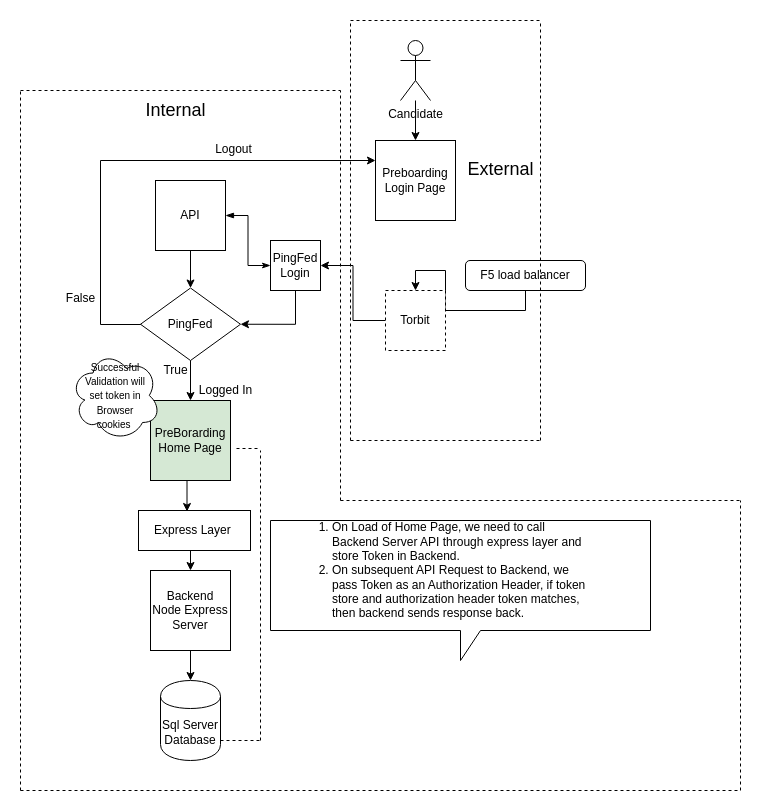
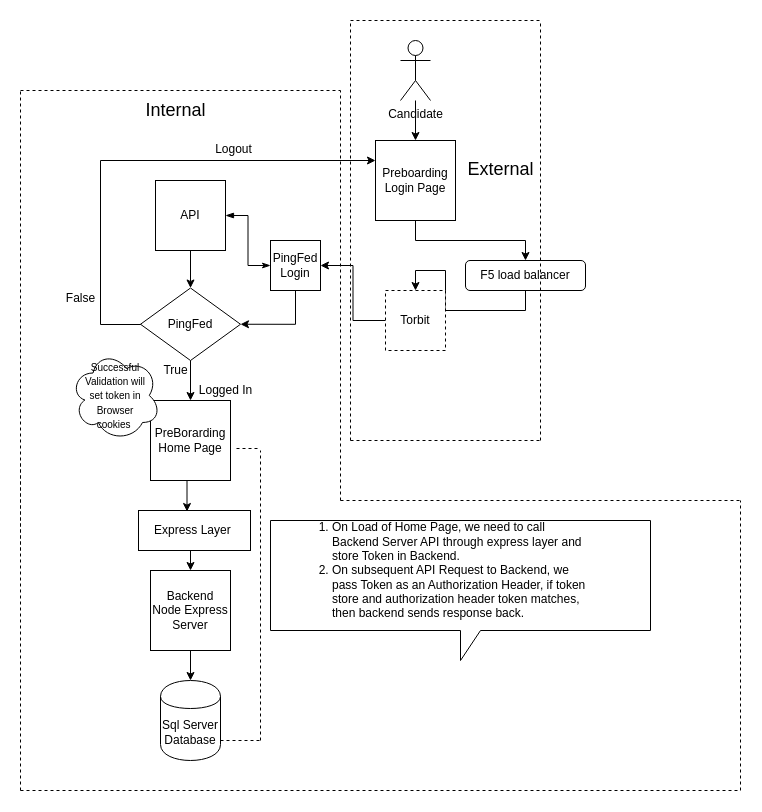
edge "Preboarding Login Page" -> "F5 load balancer": added
node "PreBorarding Home Page": fillcolor #d5e8d4 -> #ffffff
